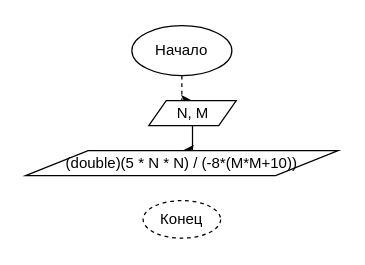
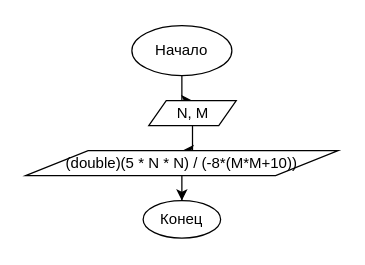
edge "Начало" -> "N, M": style dashed -> solid
edge "(double)(5 * N * N) / (-8*(M*M+10))" -> "Конец": added
node "Конец": style dashed -> solid
